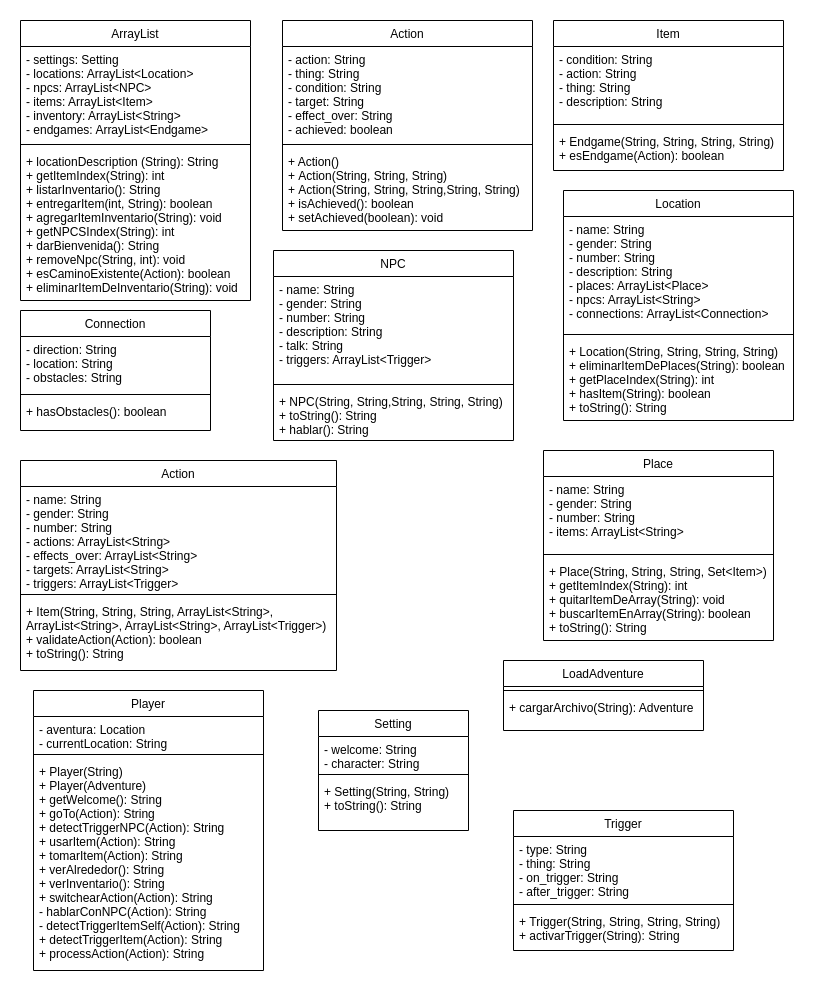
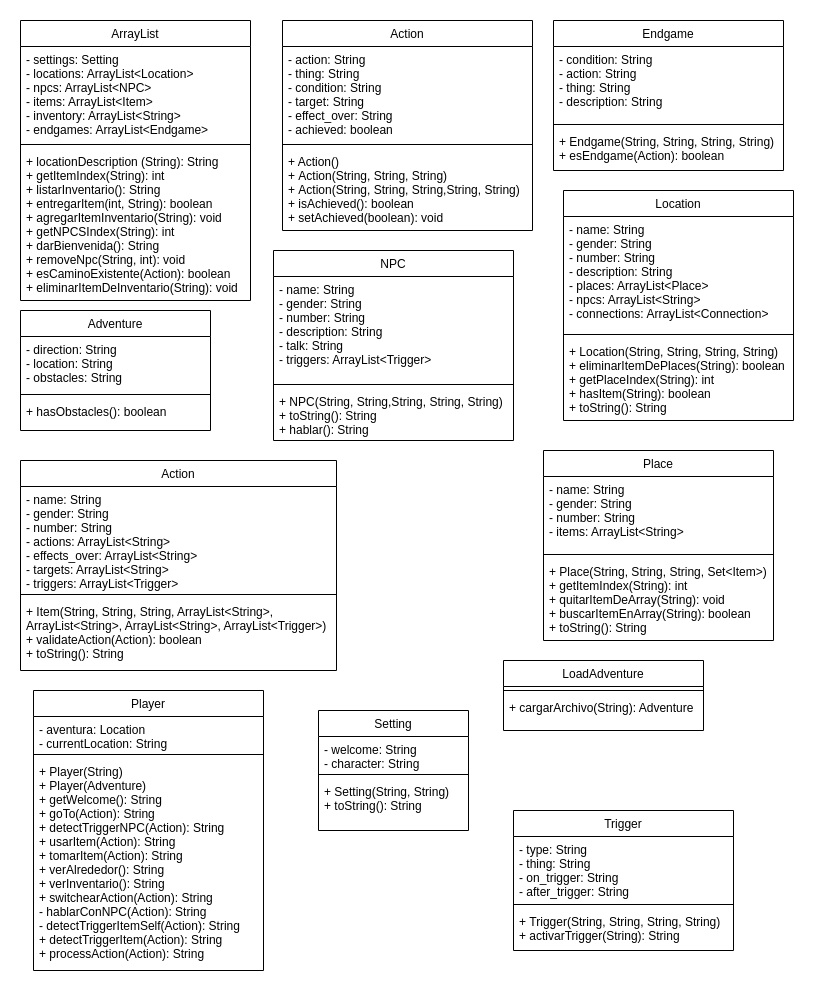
node "Item": label "Item" -> "Endgame"
node "Connection": label "Connection" -> "Adventure"
